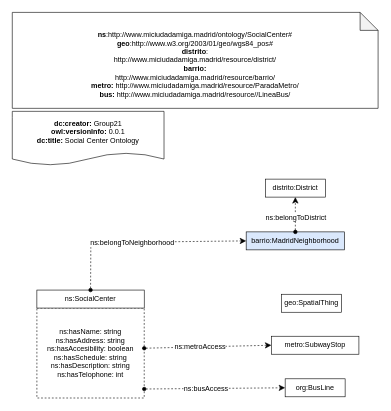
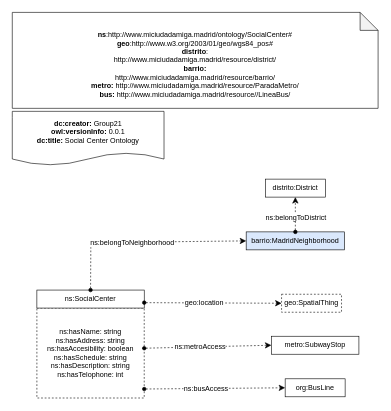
edge "ns:SocialCenter" -- "geo:SpatialThing": added, label "geo:location"
node "geo:SpatialThing": style solid -> dashed
